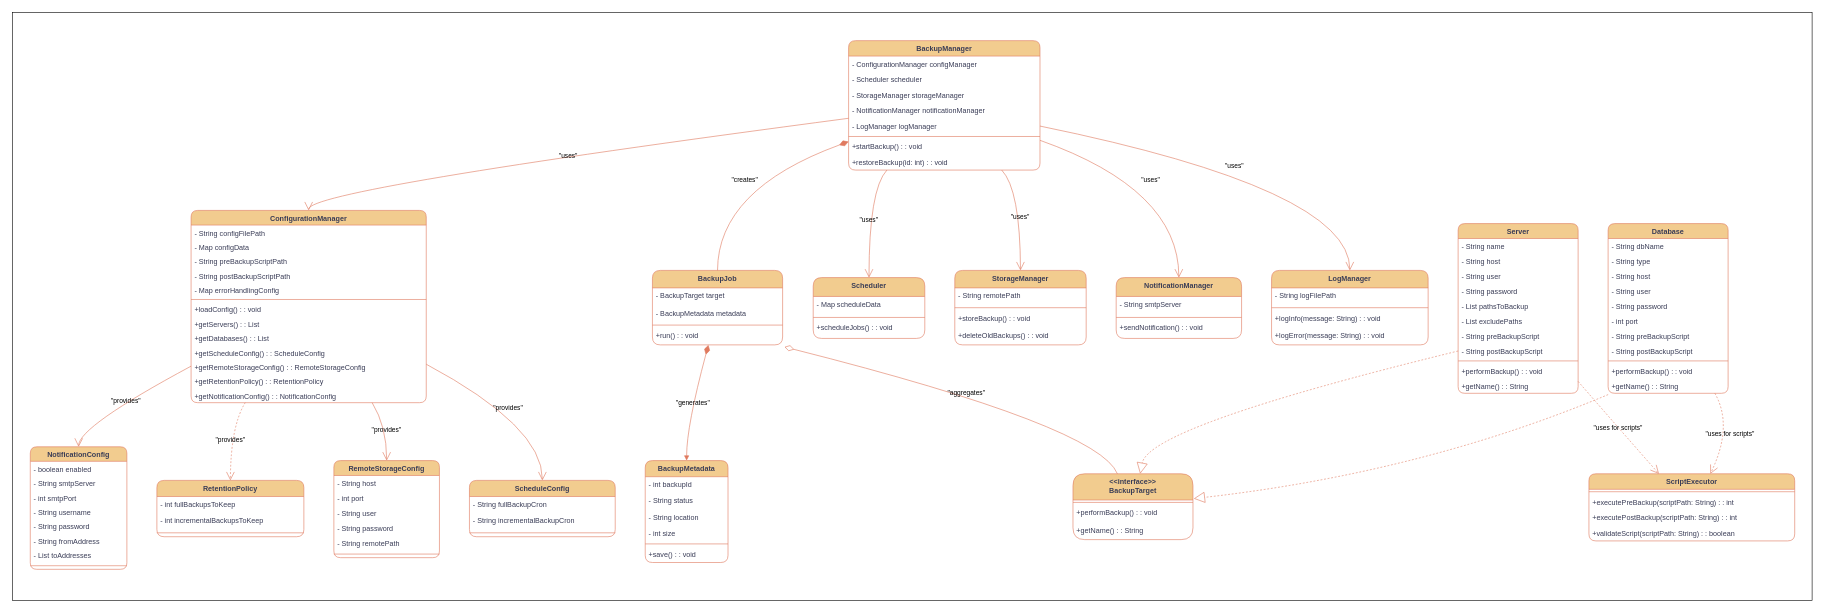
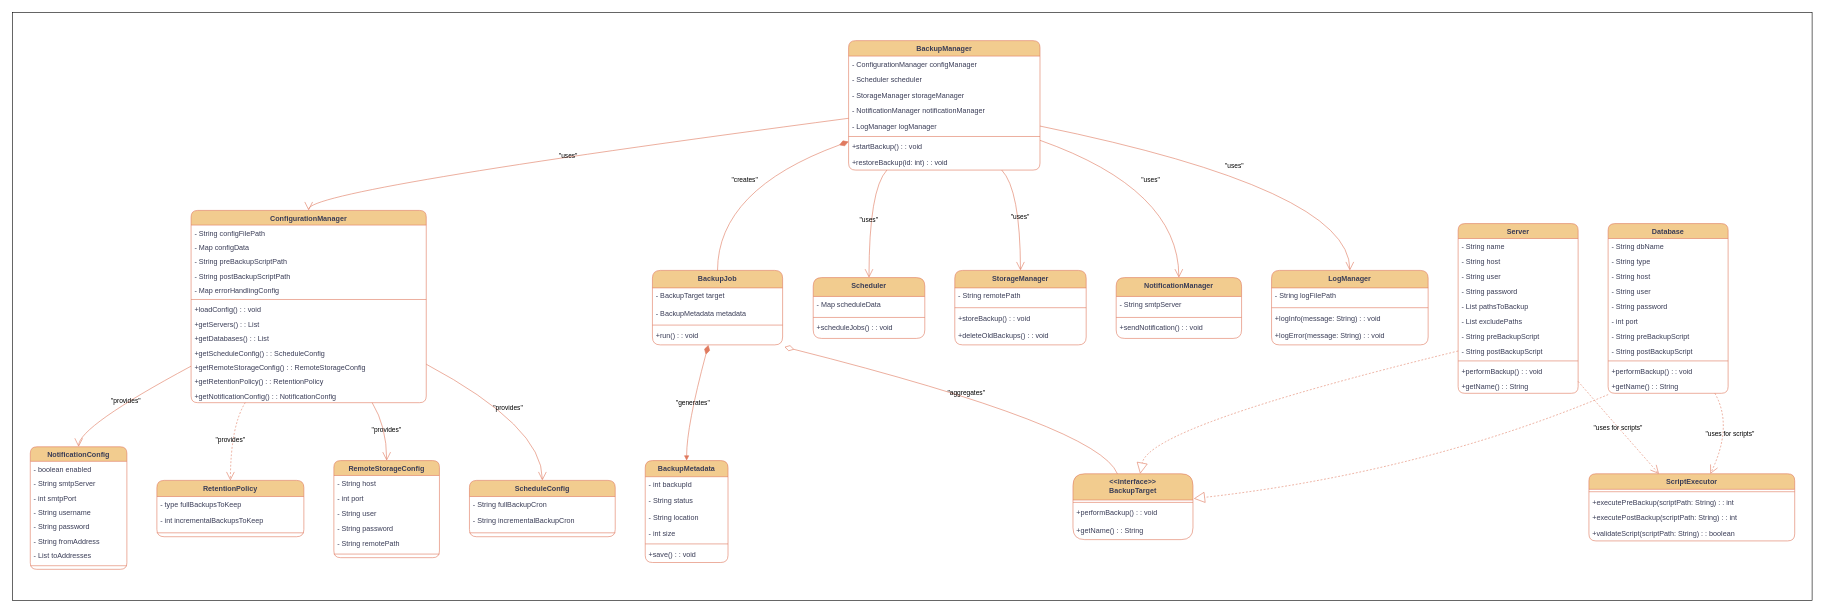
node "- int fullBackupsToKeep": label "- int fullBackupsToKeep" -> "- type fullBackupsToKeep"
